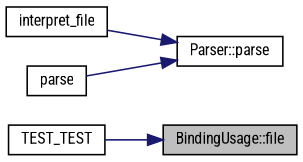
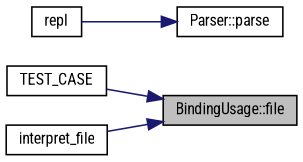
edge "interpret_file" -> "Parser::parse": now "interpret_file" -> "BindingUsage::file"
node "parse": label "parse" -> "repl"
node "TEST_TEST": label "TEST_TEST" -> "TEST_CASE"
